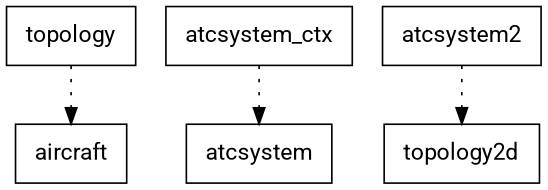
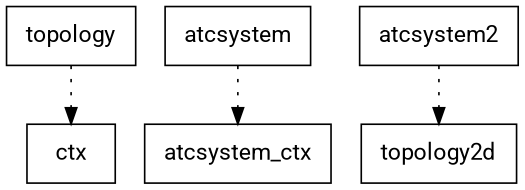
edge "atcsystem_ctx" -> "atcsystem": reversed
node "aircraft": label "aircraft" -> "ctx"
